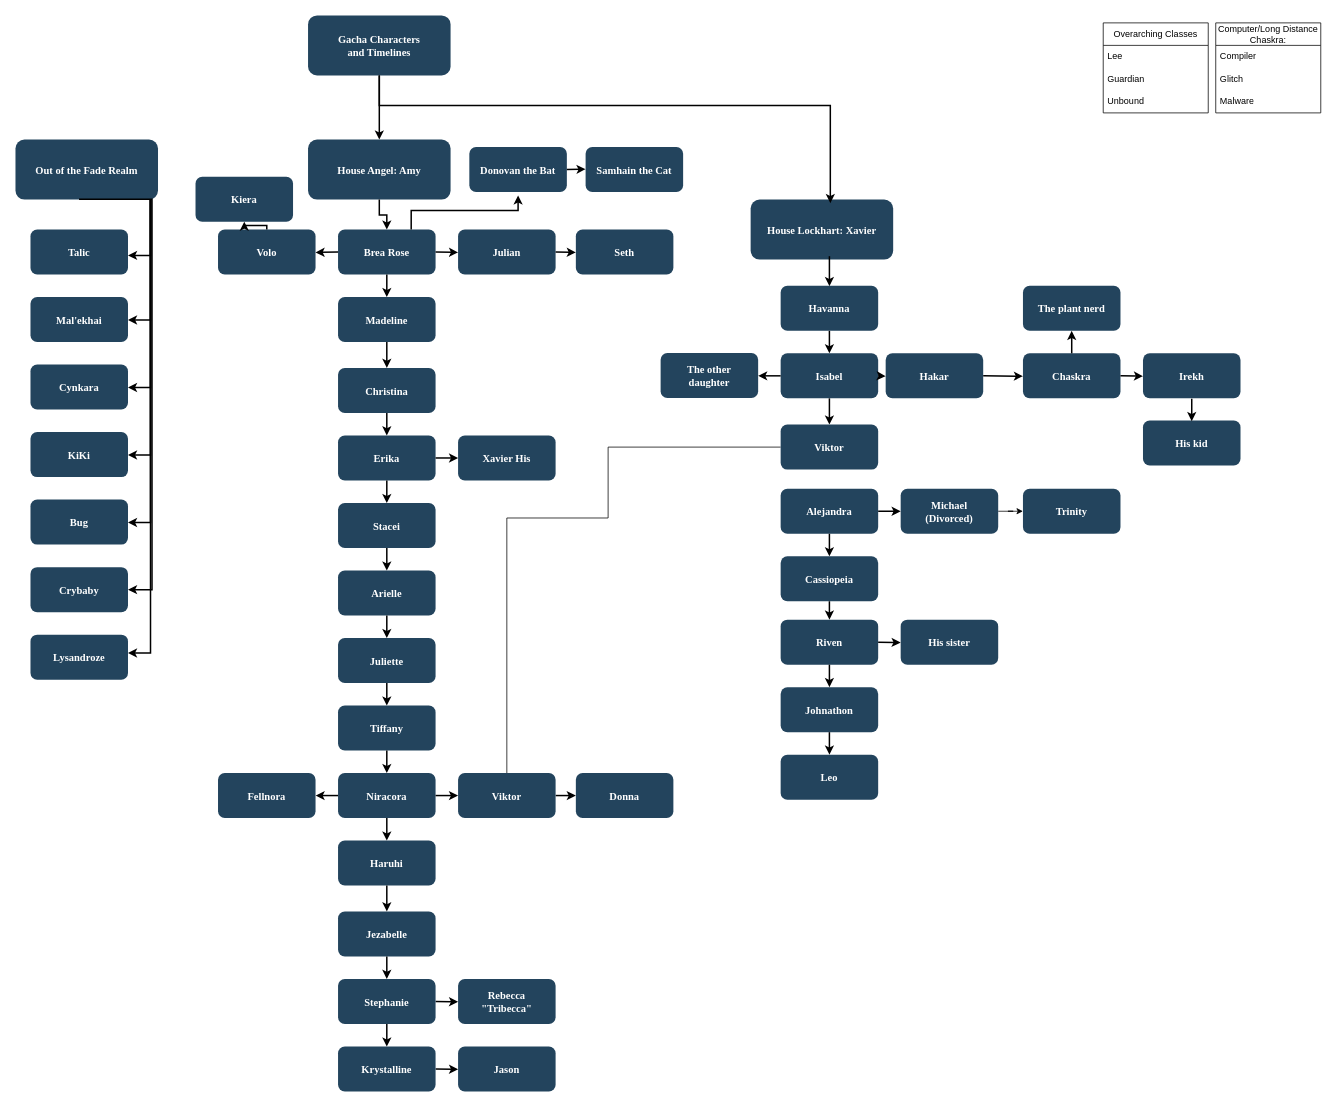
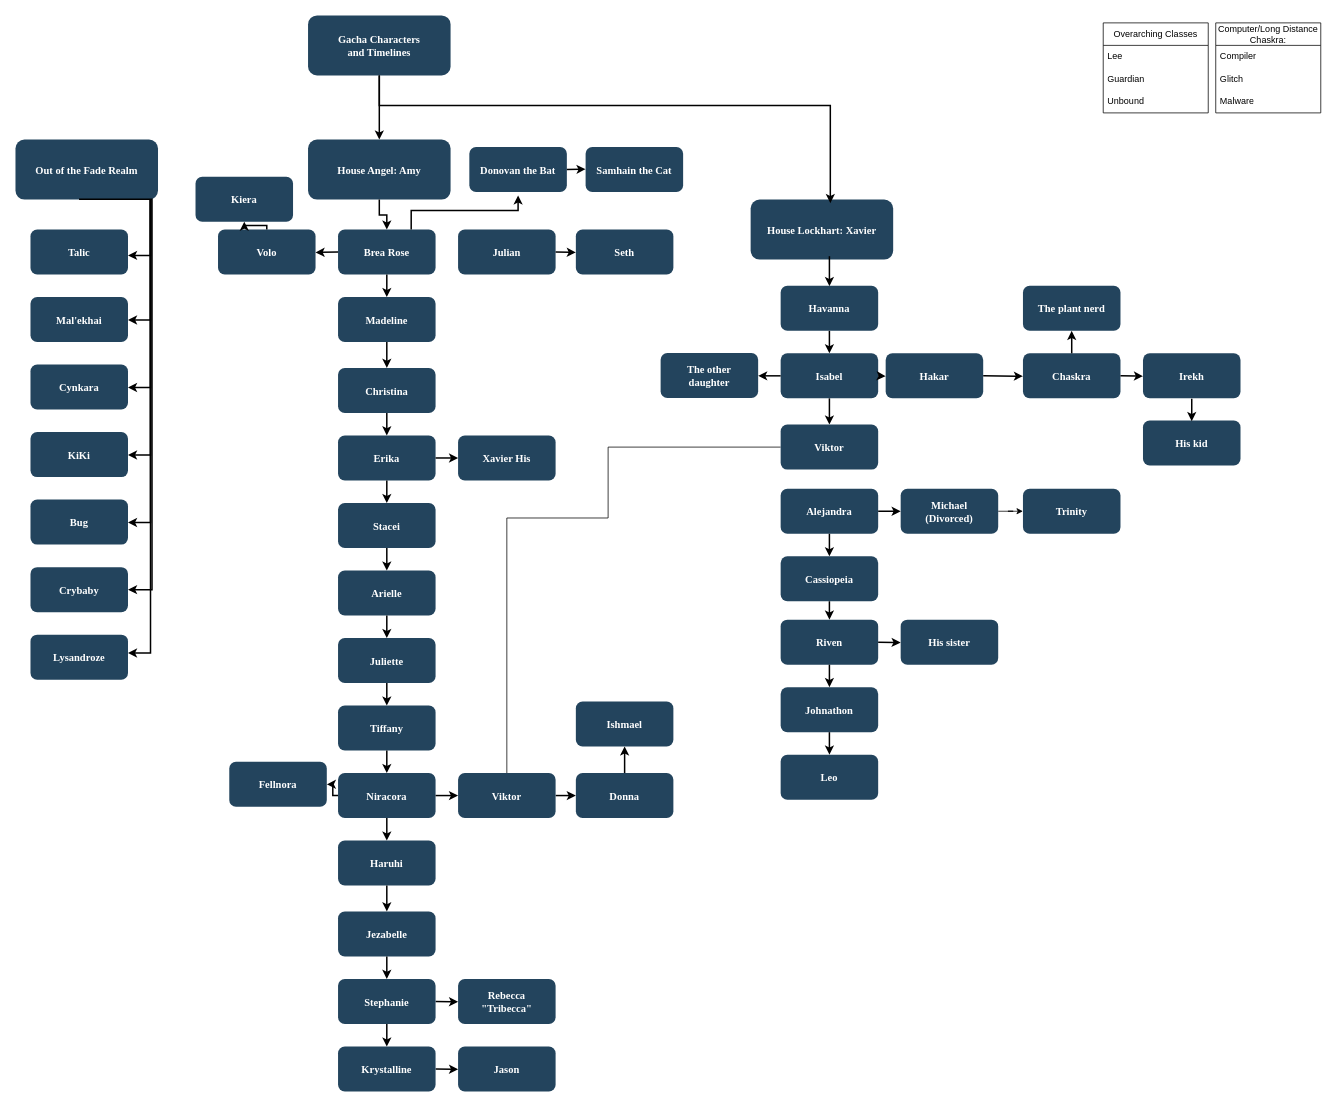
edge "Brea Rose" -> "Julian": removed
node "Ishmael": added
edge "Donna" -> "Ishmael": added
node "Fellnora": moved (267, 795) -> (278, 784)
